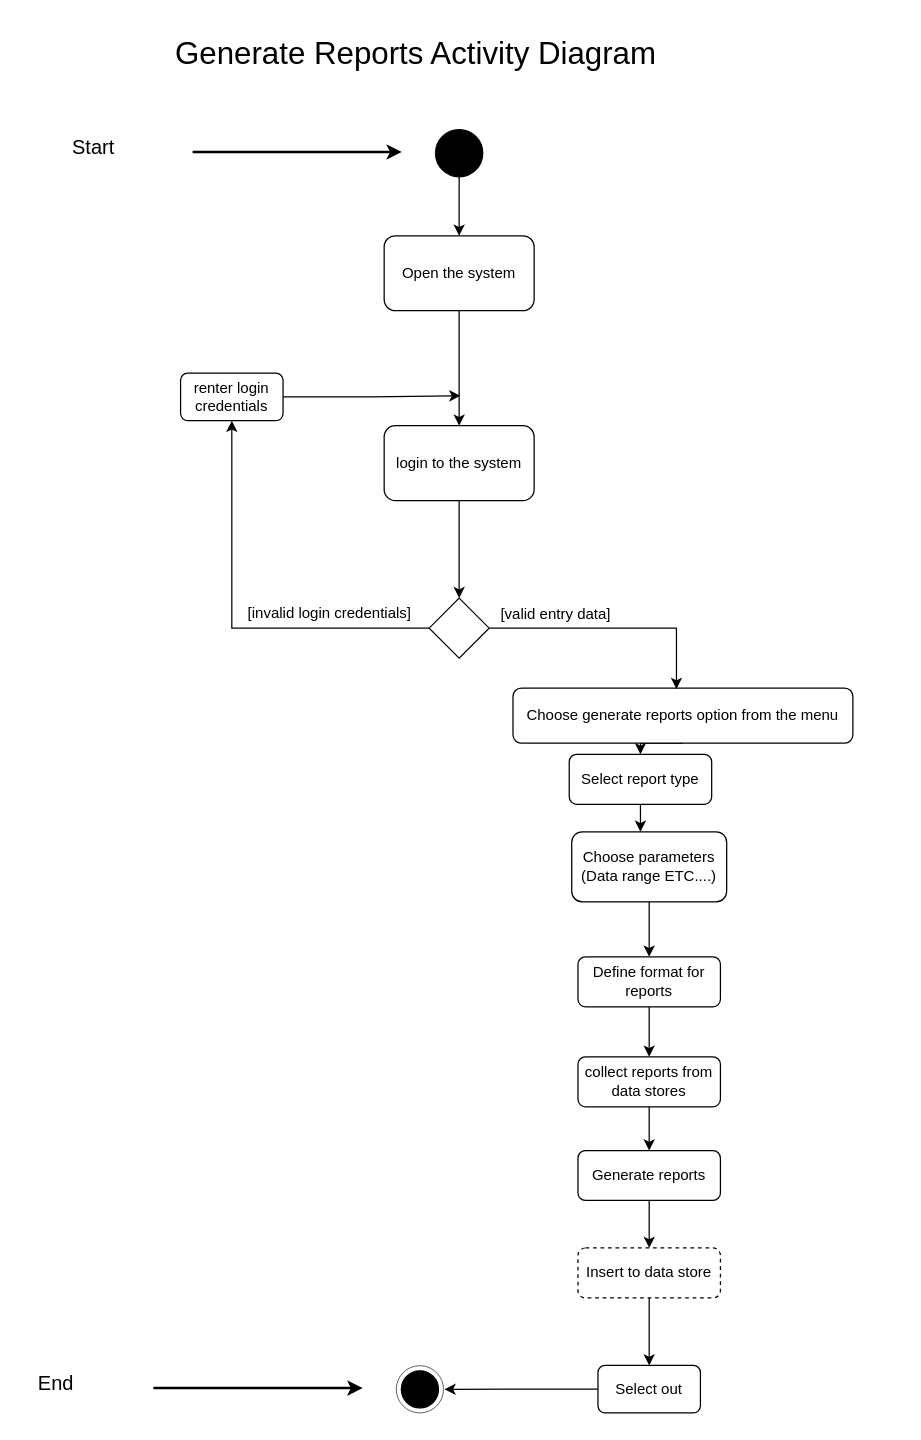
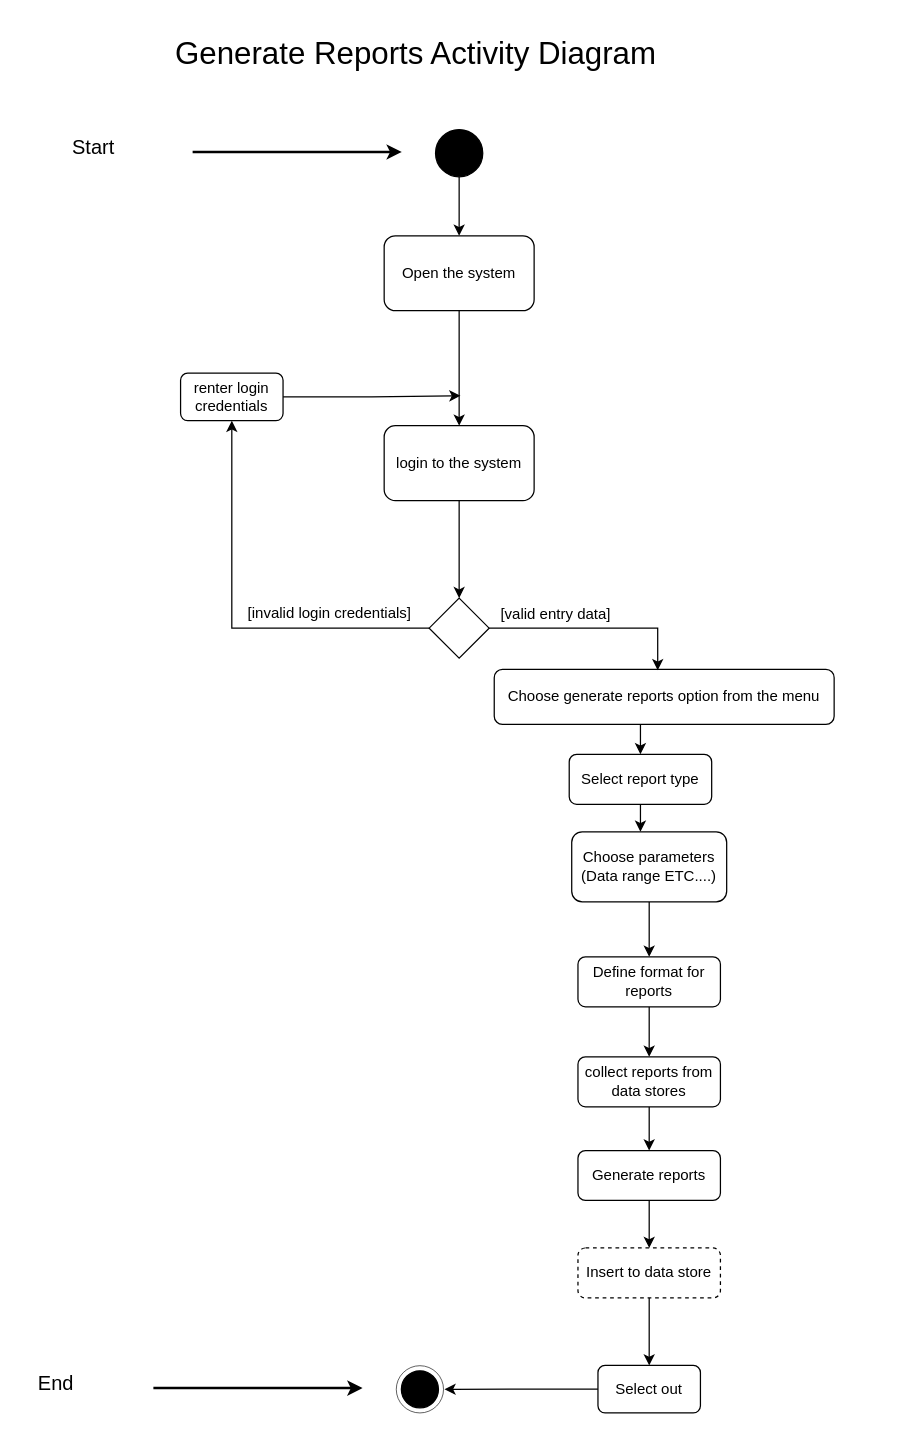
node "Choose generate reports option from the menu": moved (683, 716) -> (664, 697)
